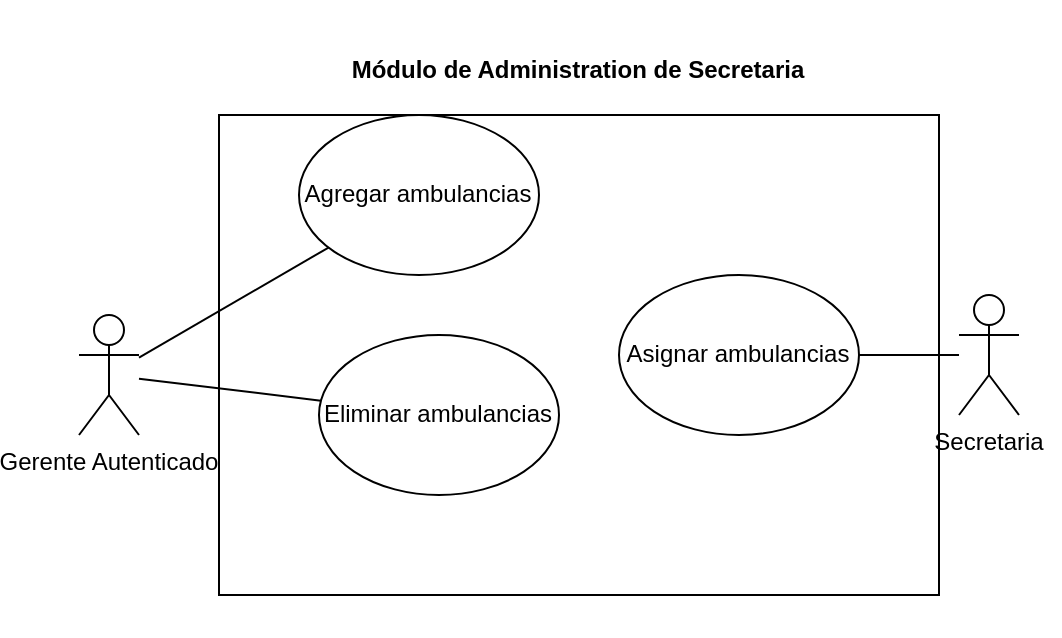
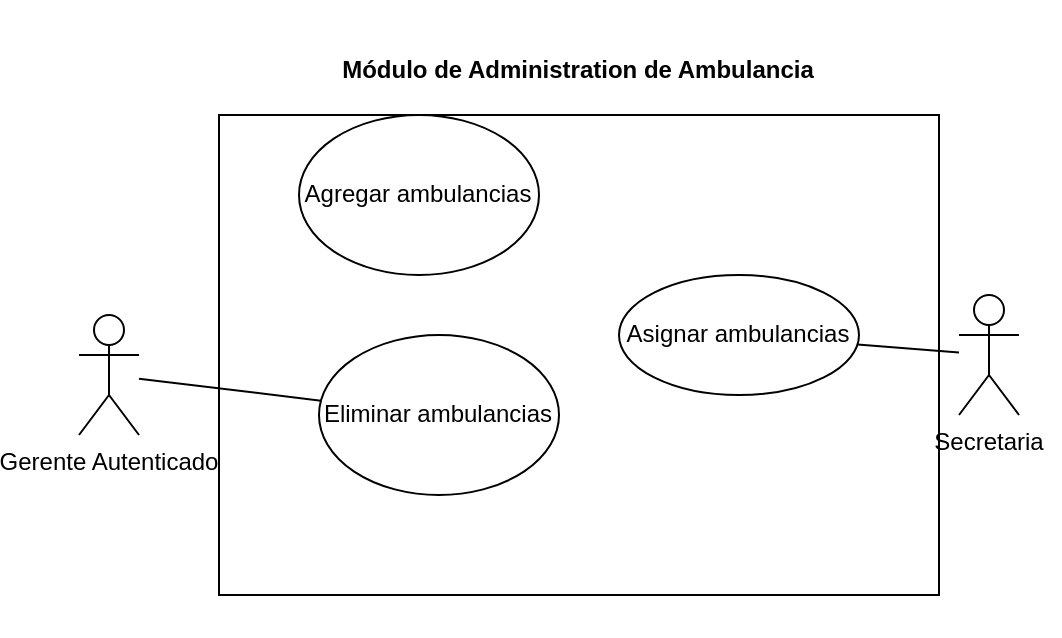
node "Módulo de Administration de Secretaria": label "Módulo de Administration de Secretaria" -> "Módulo de Administration de Ambulancia"
edge "Agregar ambulancias" -- "Gerente Autenticado": removed
node "Asignar ambulancias": size 240x160 -> 240x120
